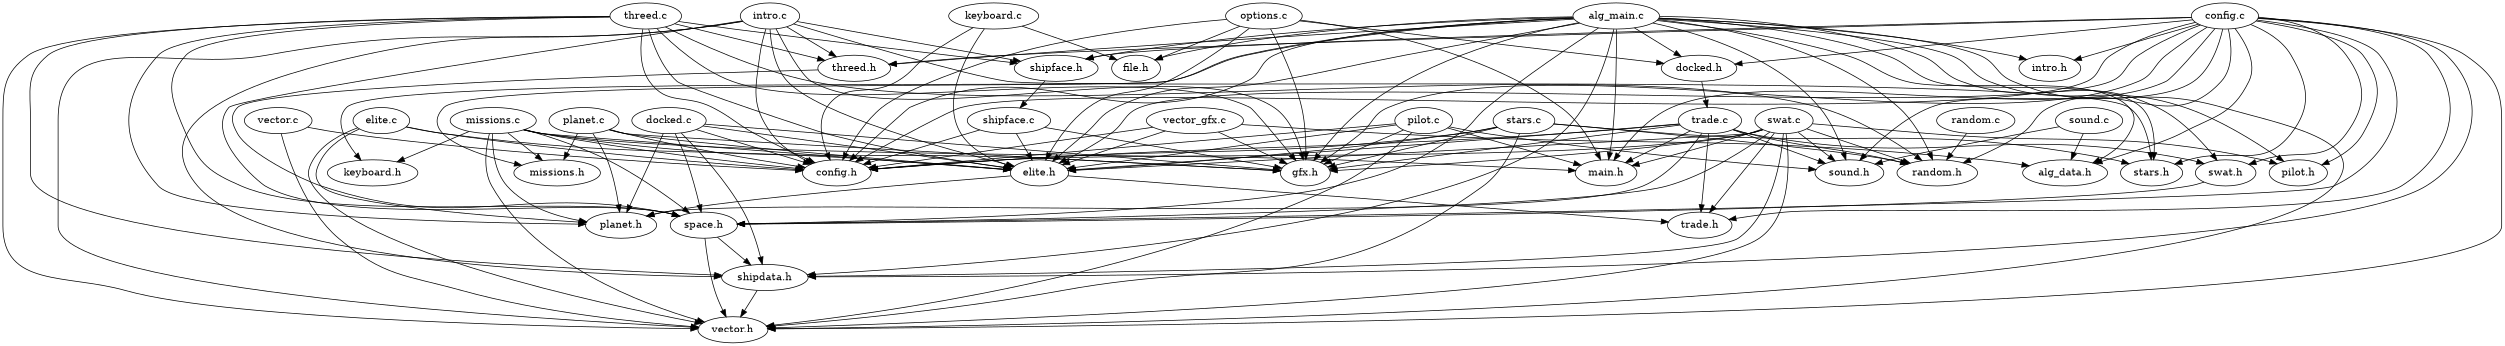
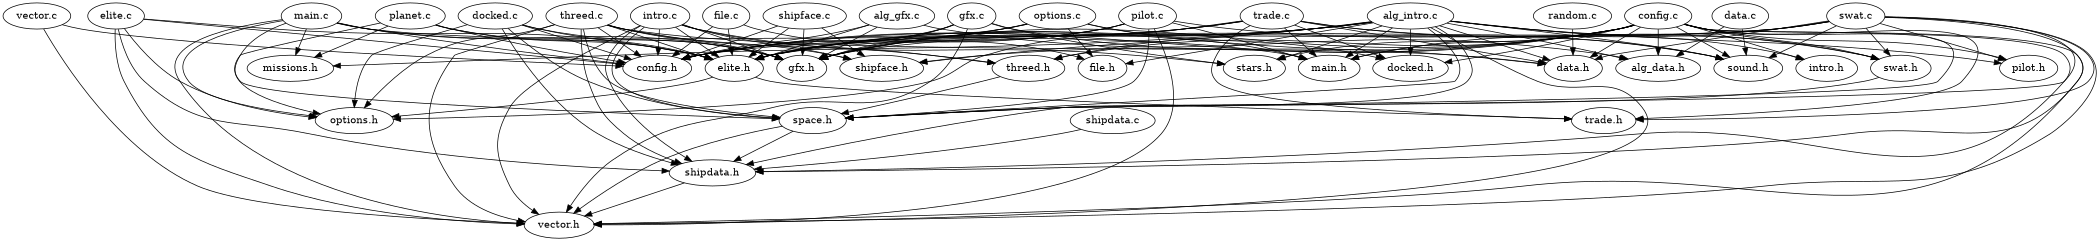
node "keyboard.c": label "keyboard.c" -> "file.c"
node "alg_main.c": label "alg_main.c" -> "alg_intro.c"
edge "swat.c" -> "swat.h": added
edge "docked.h" -> "trade.c": reversed
edge "shipface.h" -> "shipface.c": reversed
edge "pilot.c" -> "space.h": added
node "missions.c": label "missions.c" -> "main.c"
node "shipdata.c": added
node "vector_gfx.c": label "vector_gfx.c" -> "alg_gfx.c"
node "stars.c": label "stars.c" -> "gfx.c"
node "sound.c": label "sound.c" -> "data.c"
edge "elite.c" -> "shipdata.h": added
node "keyboard.h": removed
node "random.h": label "random.h" -> "data.h"
node "planet.h": label "planet.h" -> "options.h"
